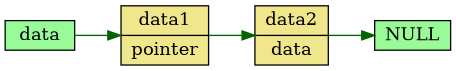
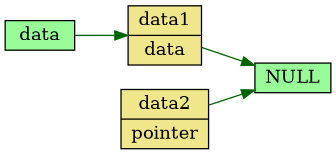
edge "data1" -> "data2": now "data1" -> "NULL"
node "data1": text "pointer" -> "data"
node "data2": text "data" -> "pointer"
